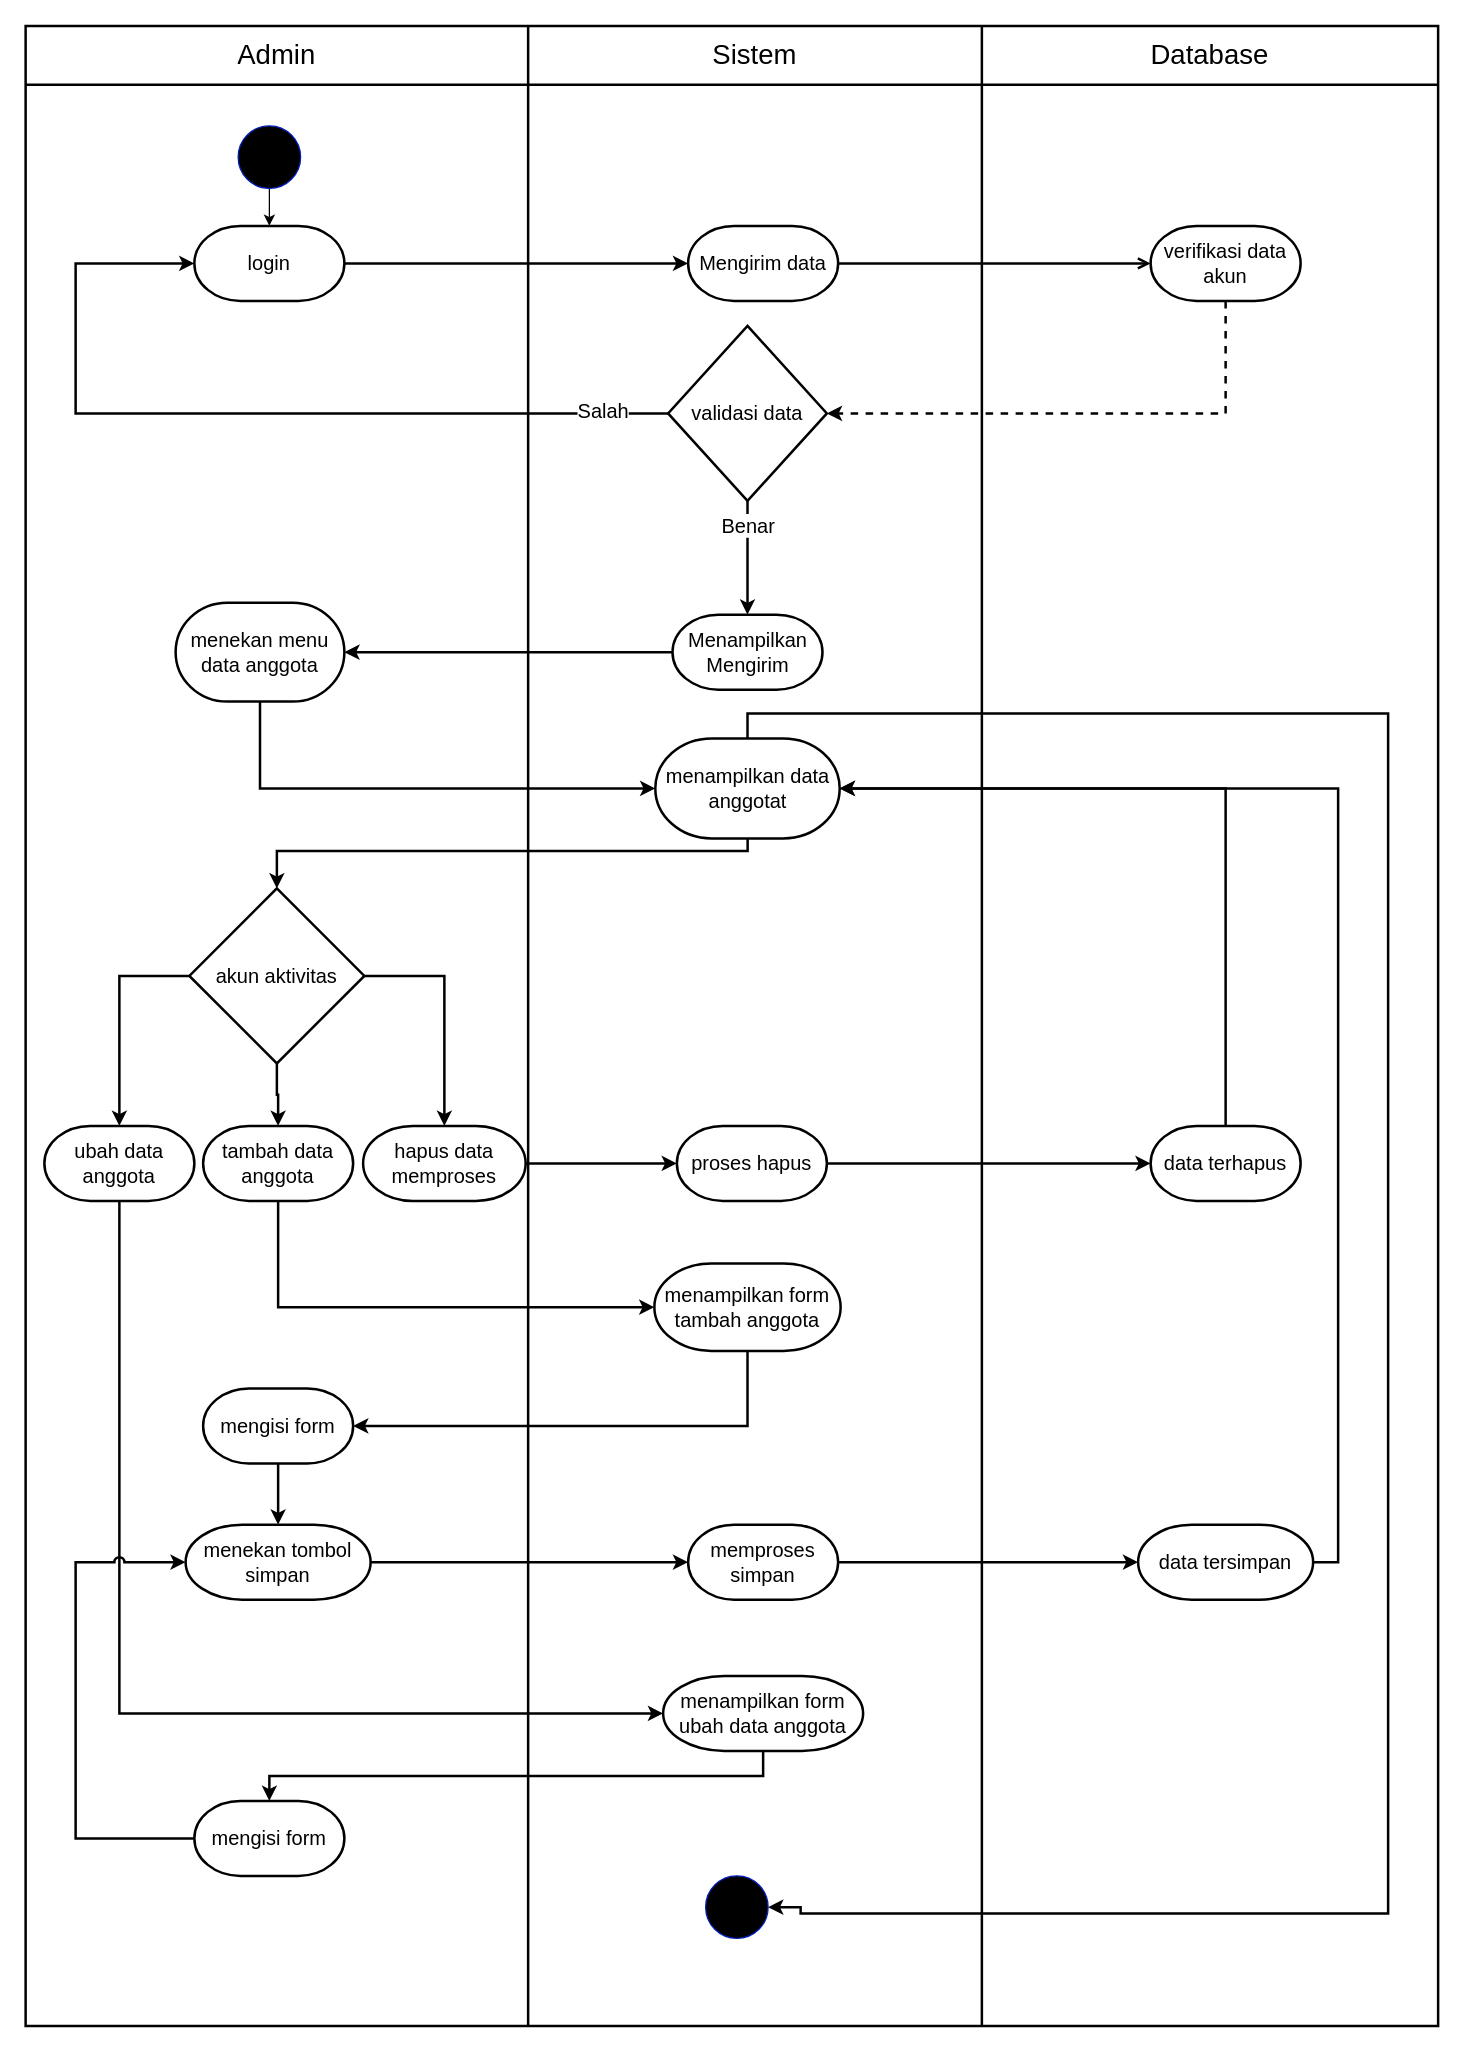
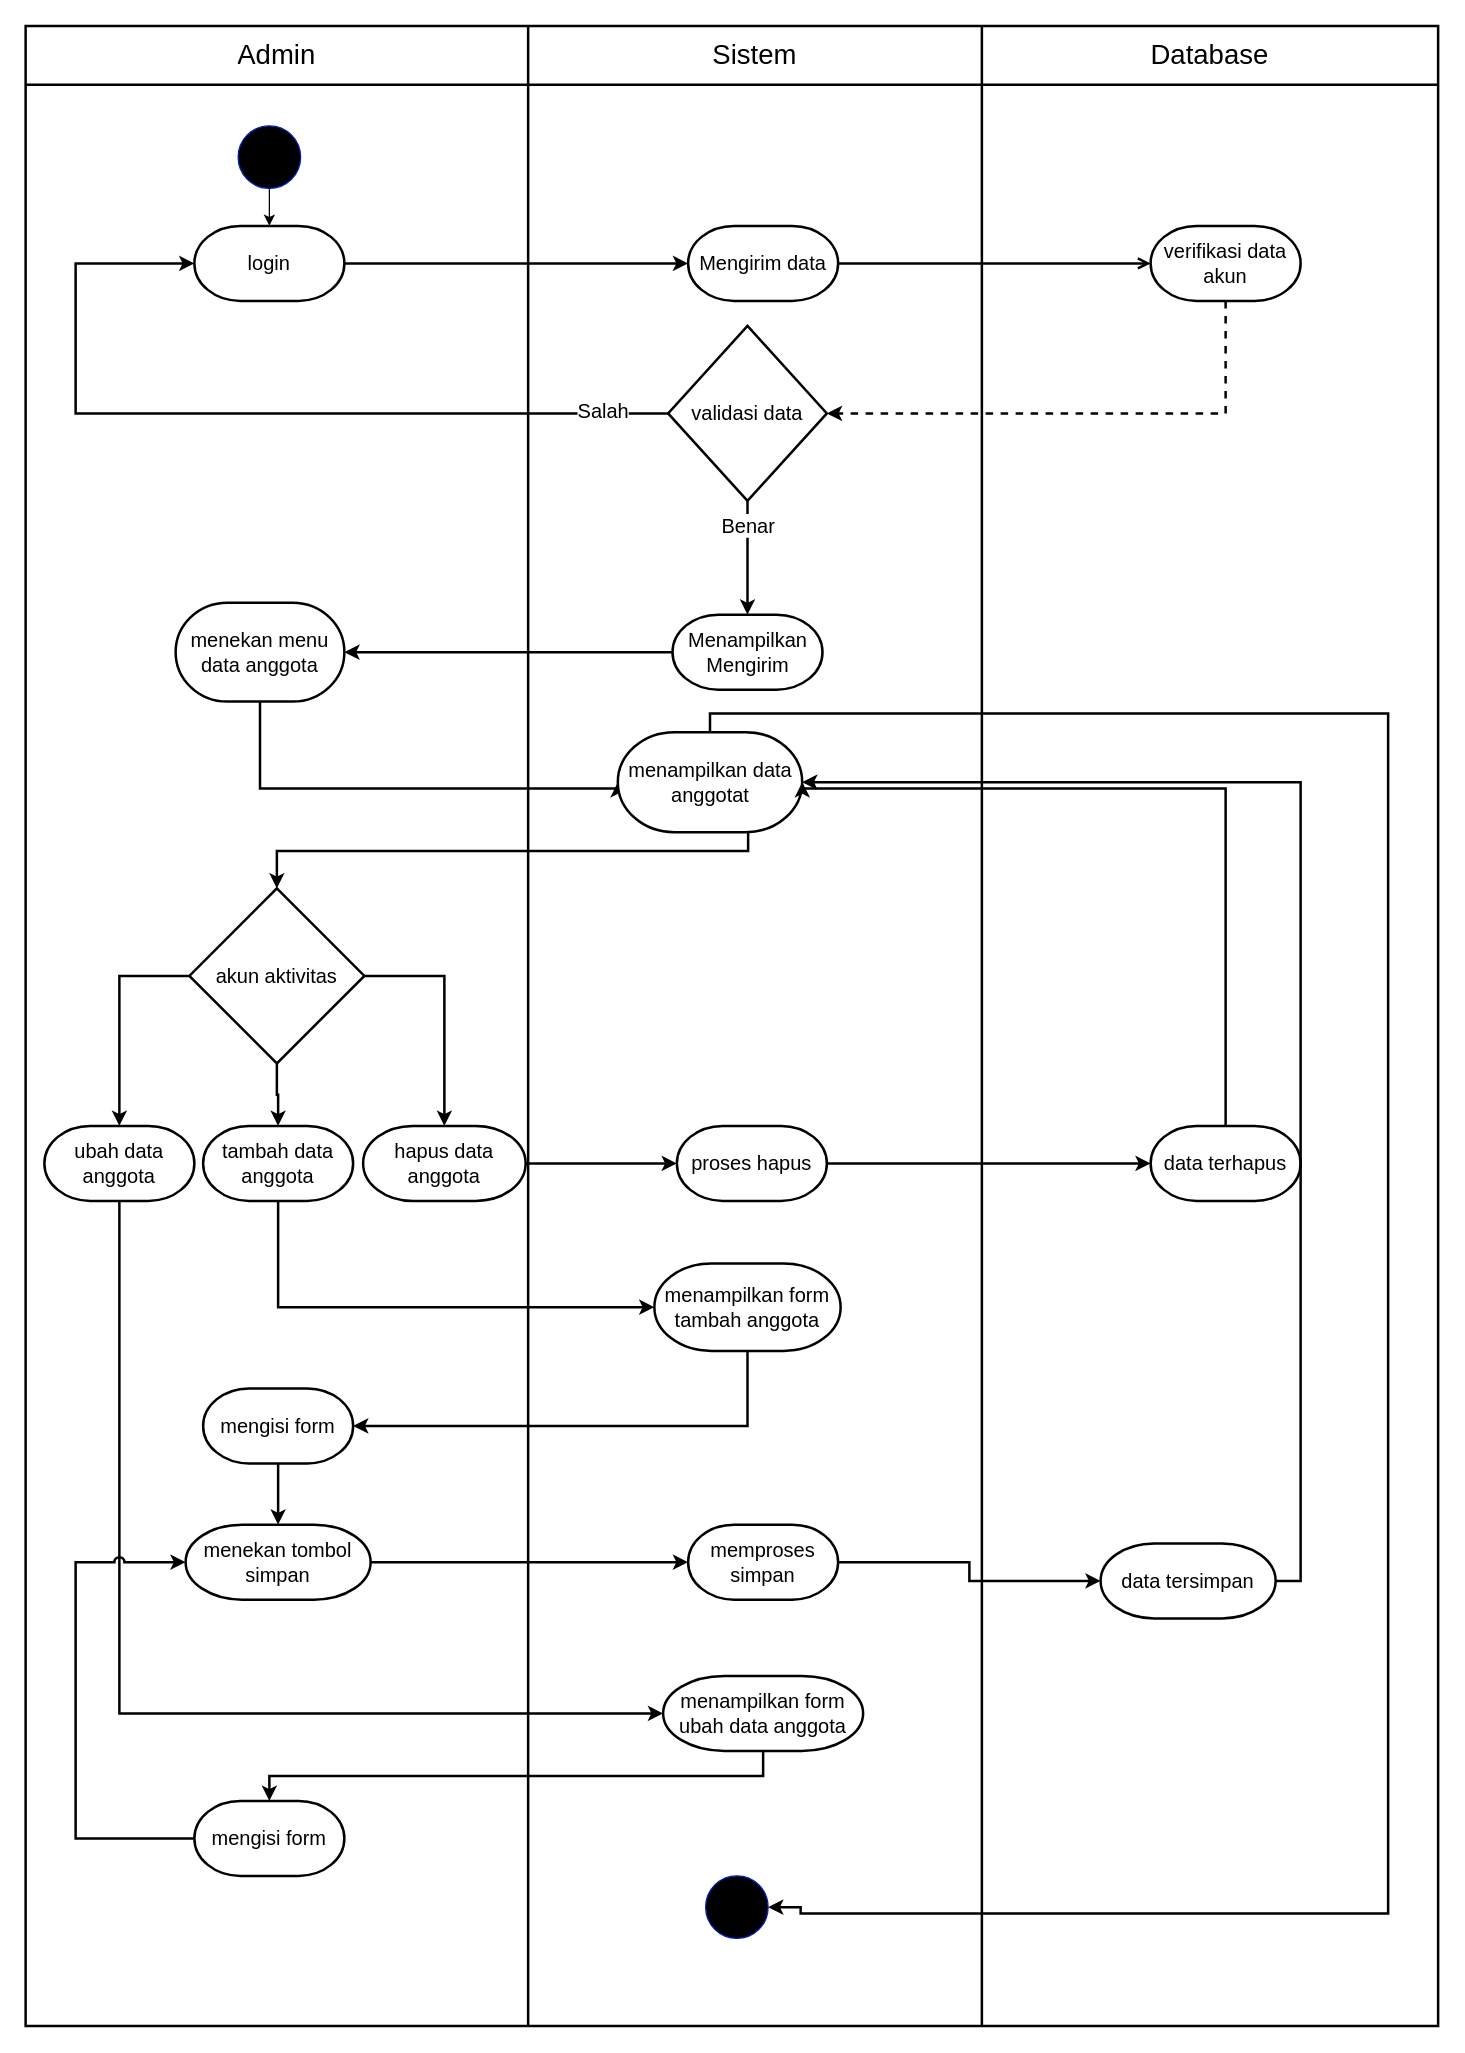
node "menampilkan data anggotat": moved (748, 788) -> (710, 782)
node "hapus data memproses": label "hapus data memproses" -> "hapus data anggota"
node "data tersimpan": moved (1226, 1562) -> (1188, 1581)
